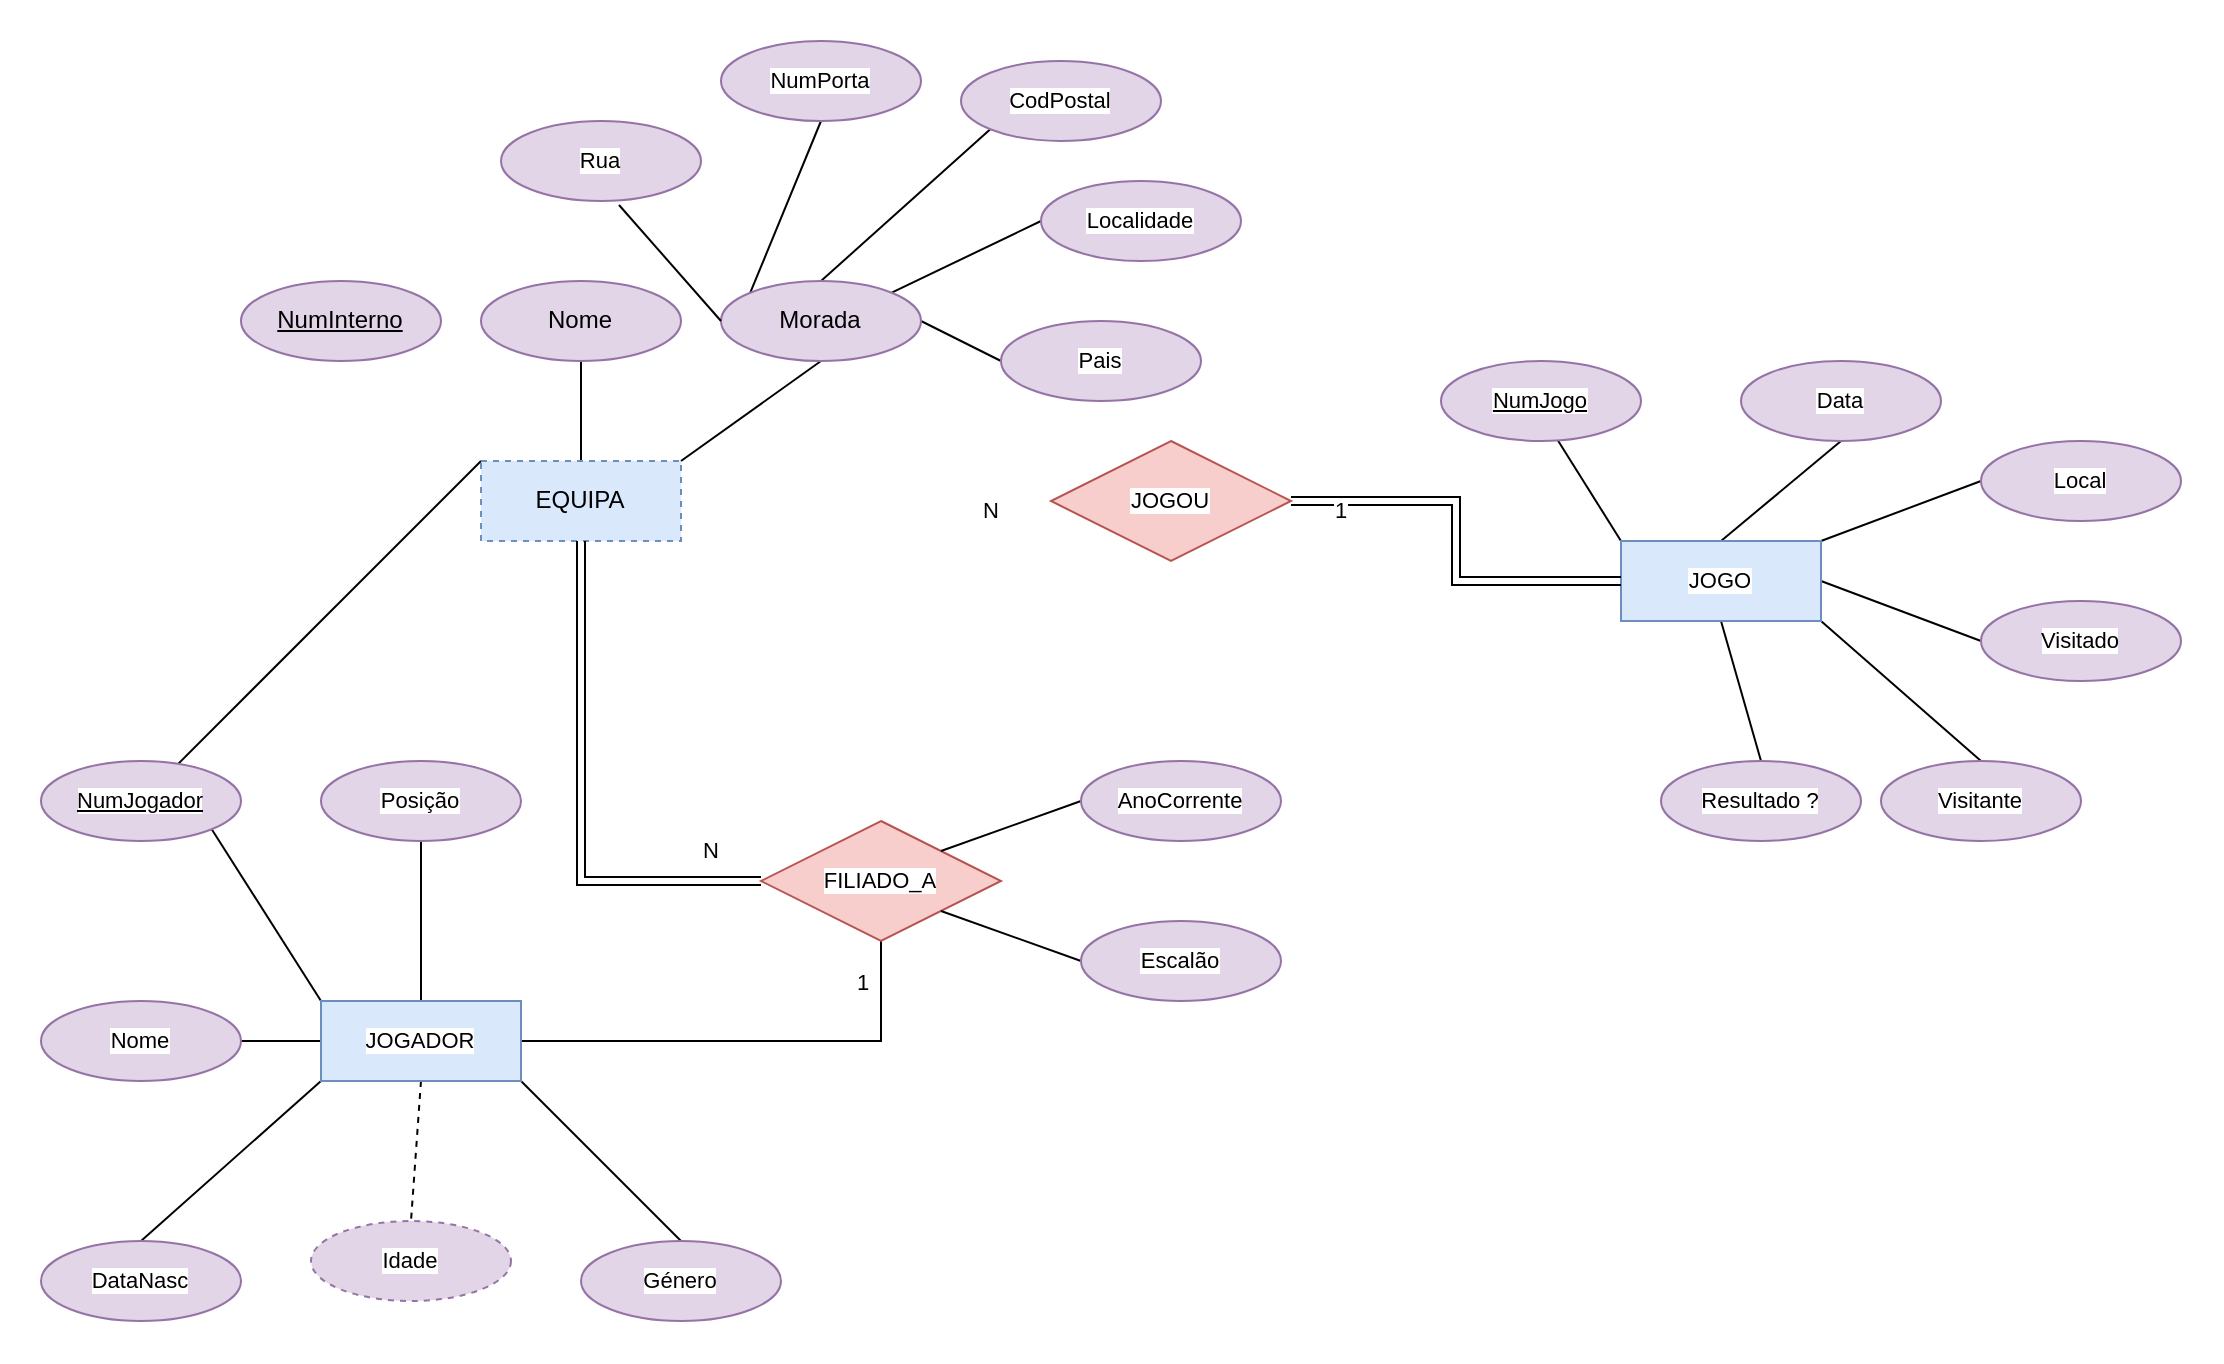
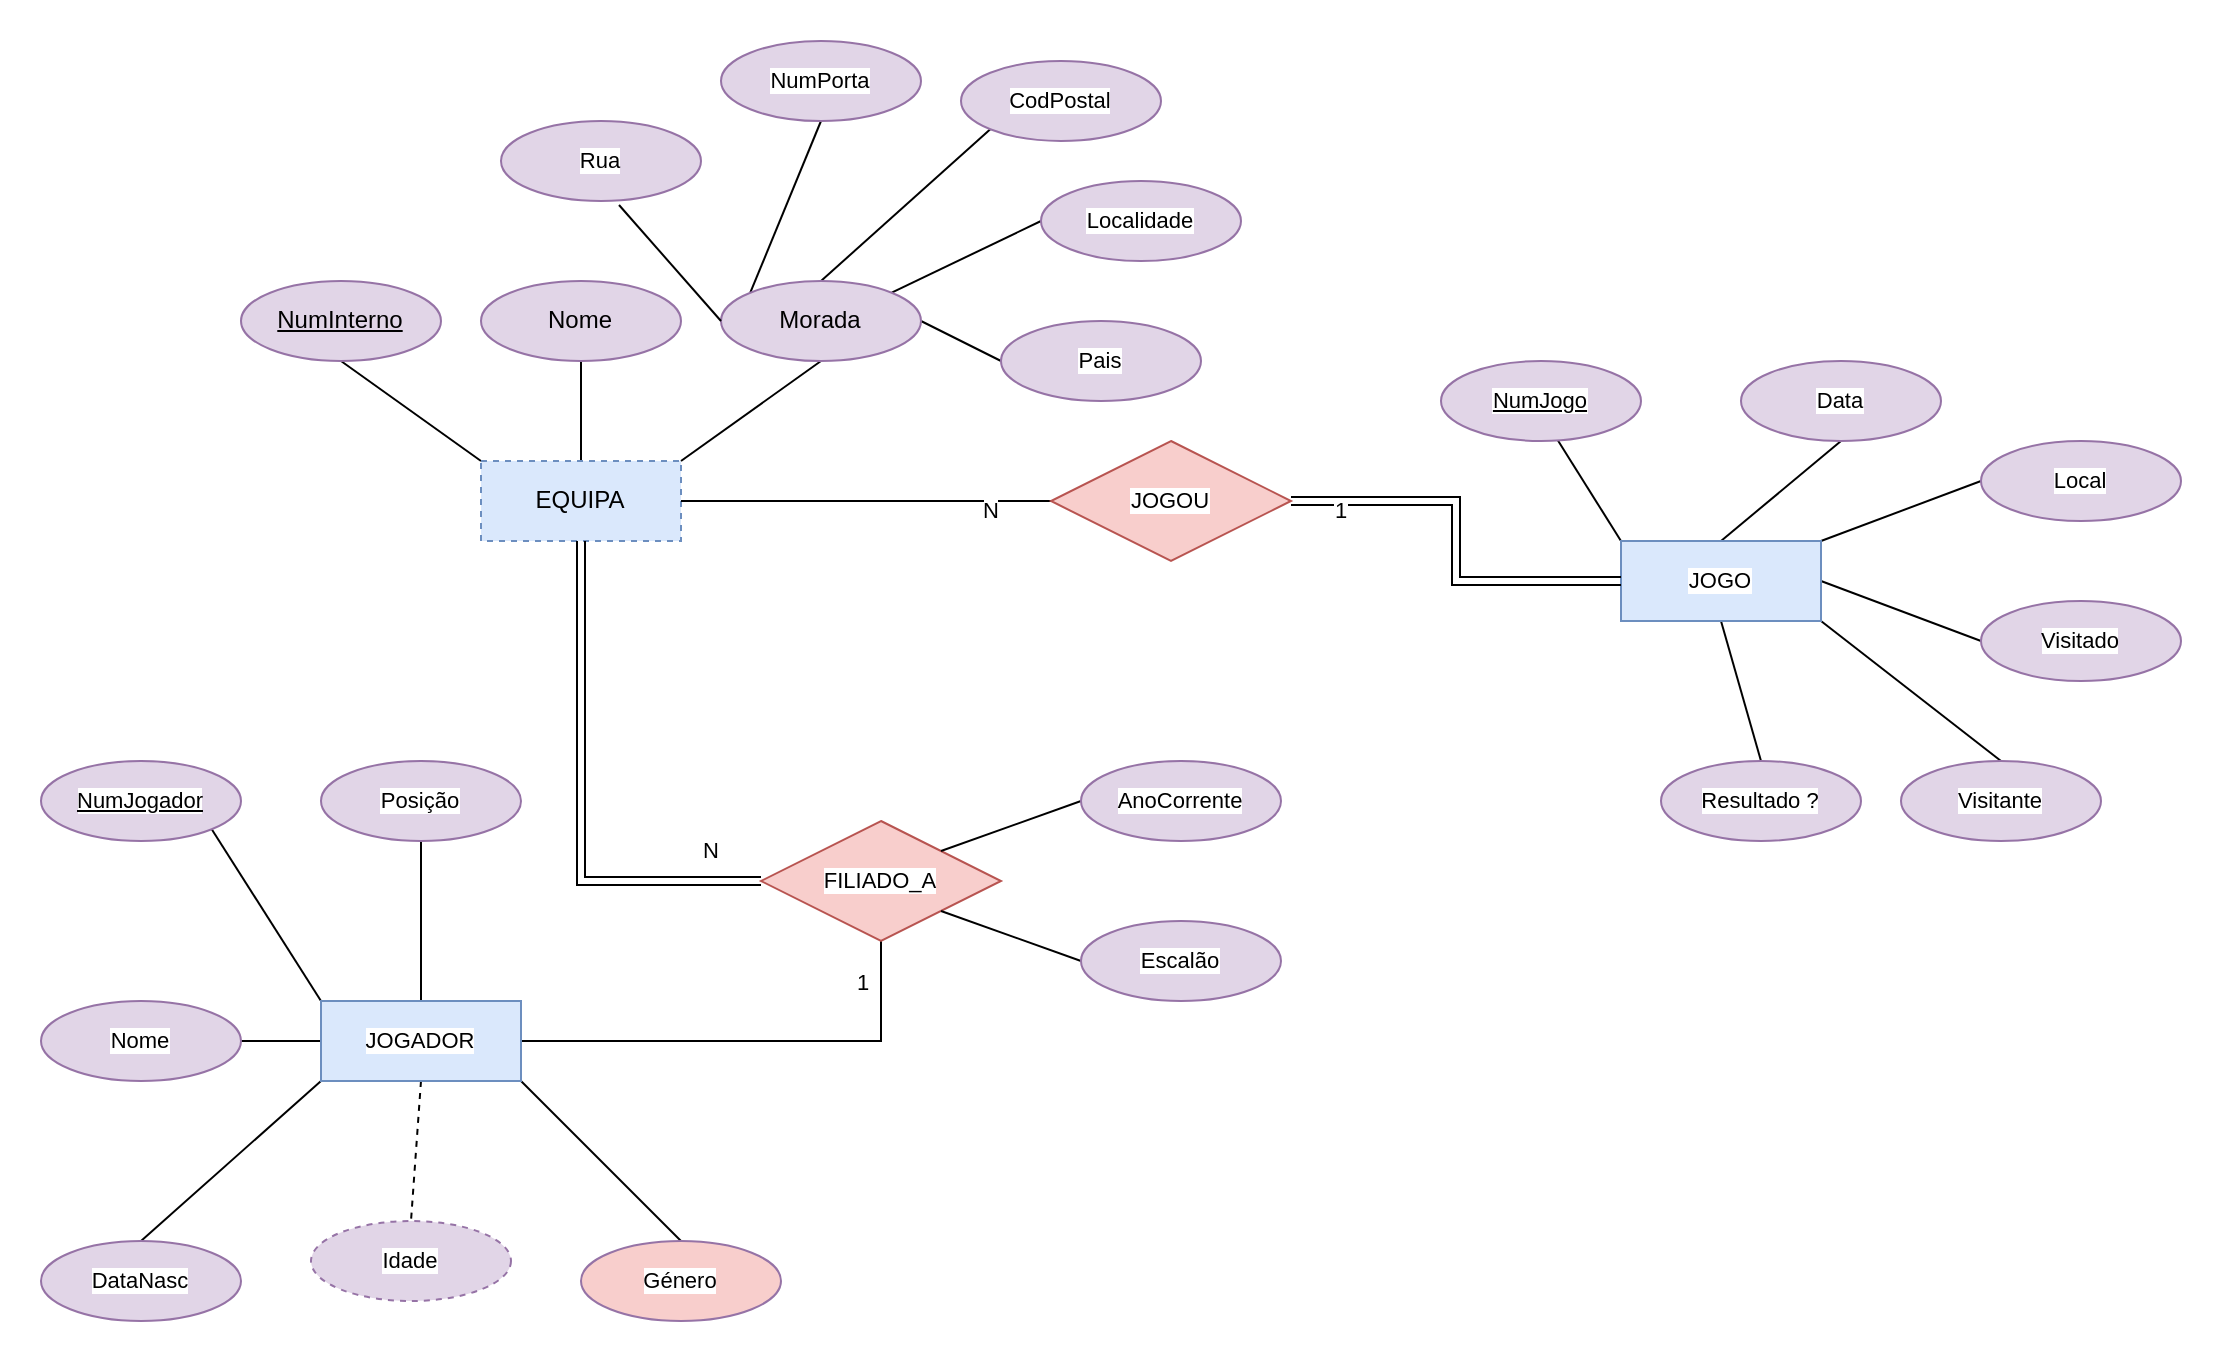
edge "EQUIPA" -- "JOGOU": added
edge "EQUIPA" -- "NumJogador": now "EQUIPA" -- "NumInterno"
node "Visitante": moved (1981, 801) -> (2001, 801)
node "Género": fillcolor #e1d5e7 -> #f8cecc
